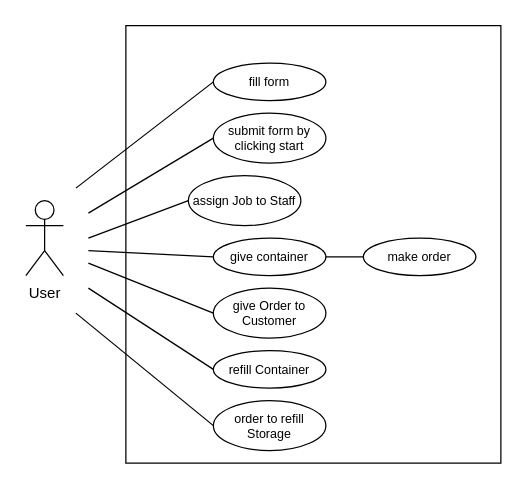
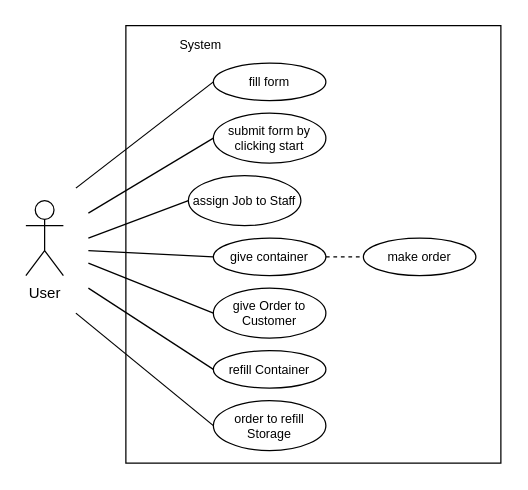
node "System": added
edge "give container" -- "make order": style solid -> dashed
